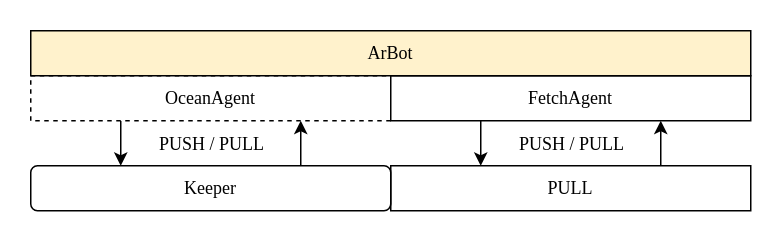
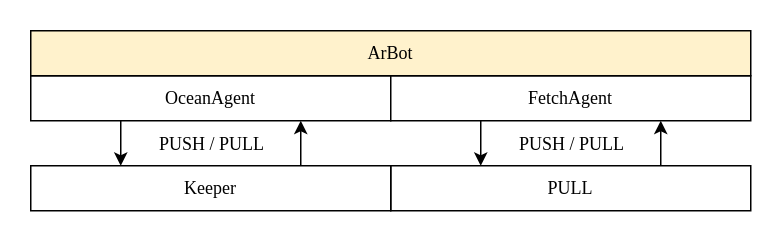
node "OceanAgent": style dashed -> solid
node "Keeper": shape rounded rectangle -> rectangle
